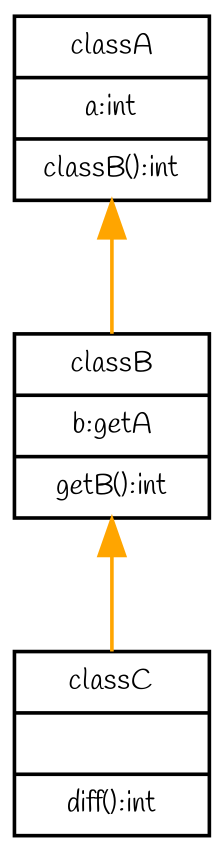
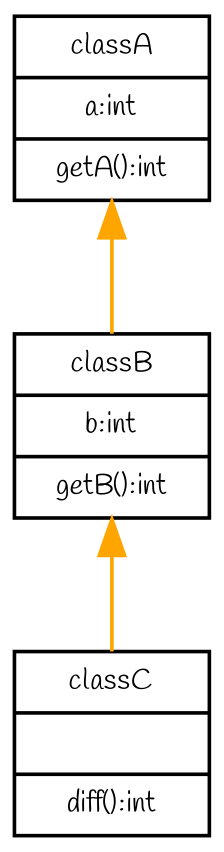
node "classA": text "classB():int" -> "getA():int"
node "classB": text "b:getA" -> "b:int"
